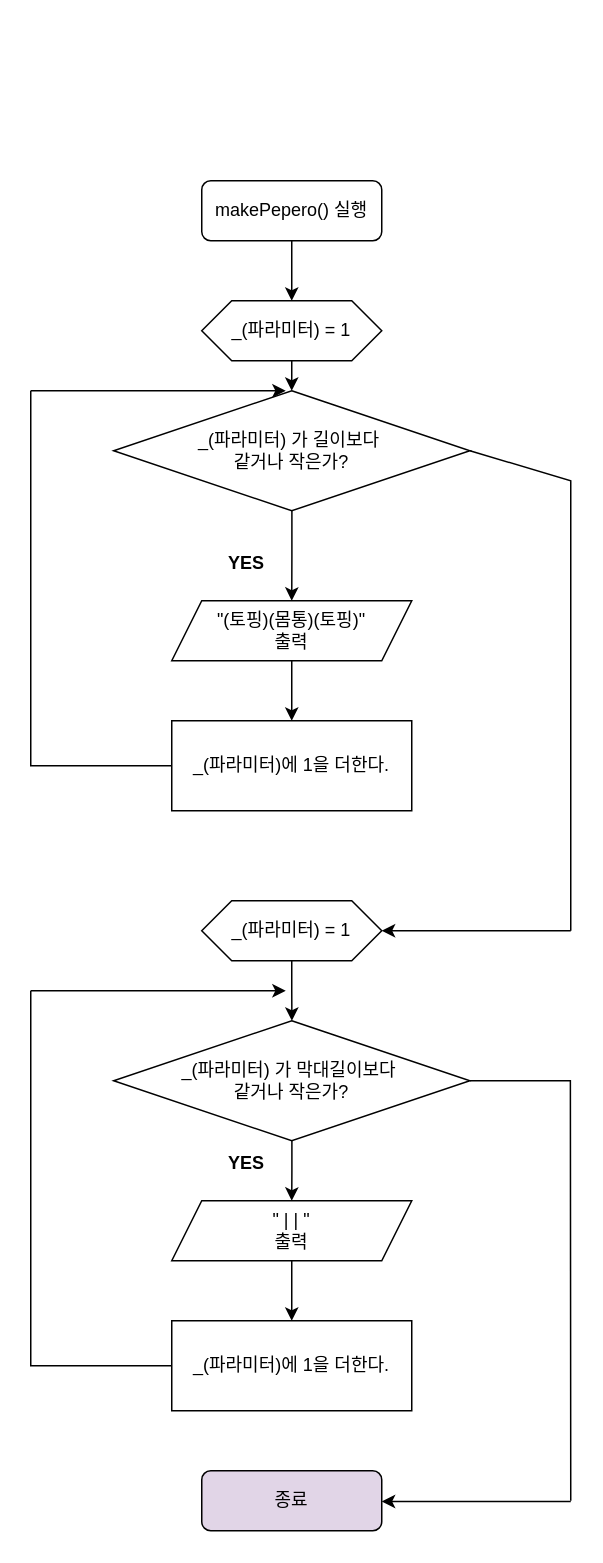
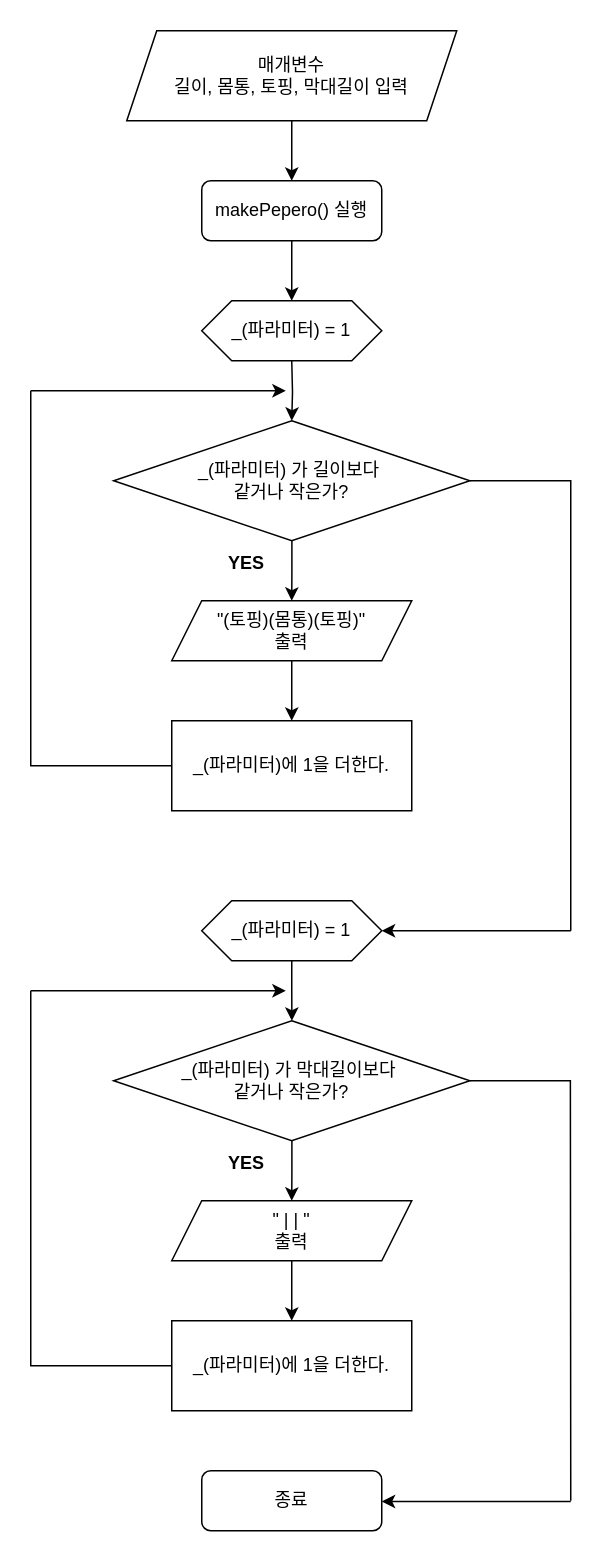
node "매개변수 길이, 몸통, 토핑, 막대길이 입력": added
edge "매개변수 길이, 몸통, 토핑, 막대길이 입력" -> "makePepero() 실행": added
node "_(파라미터) 가 길이보다 같거나 작은가?": moved (292, 451) -> (292, 481)
node "종료": fillcolor #e1d5e7 -> #ffffff
